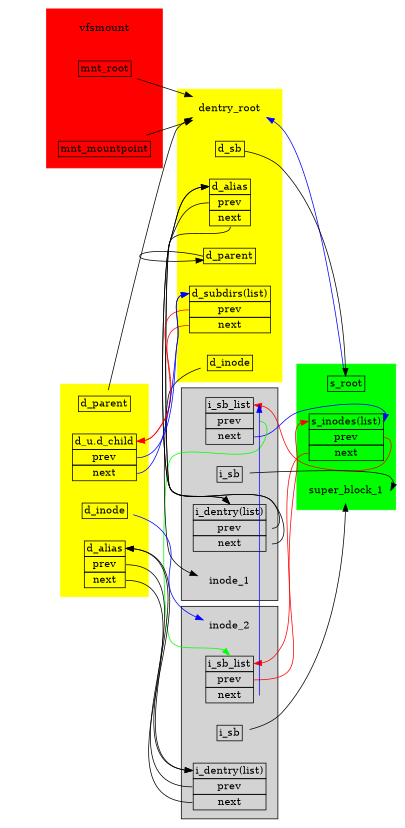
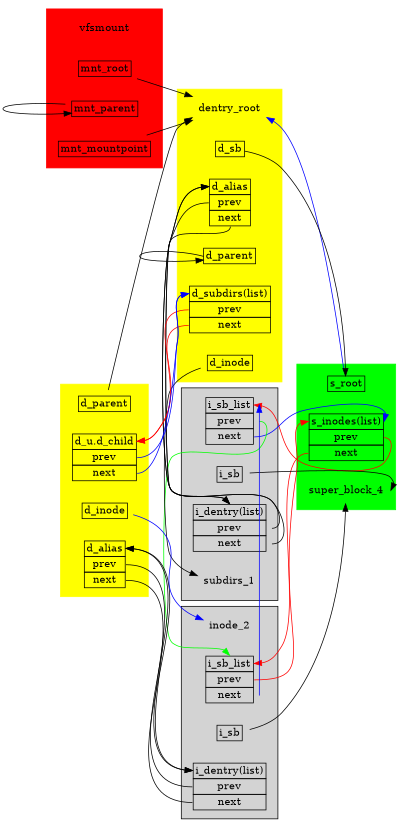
node "mnt_parent": added
node "super_block_1": label "super_block_1" -> "super_block_4"
node "inode_1": label "inode_1" -> "subdirs_1"
